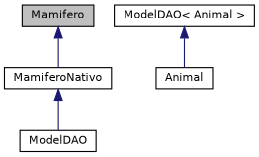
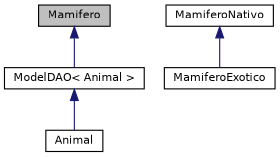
edge "MamiferoNativo" -> "Mamifero": now "ModelDAO< Animal >" -> "Mamifero"
node "ModelDAO": label "ModelDAO" -> "MamiferoExotico"
